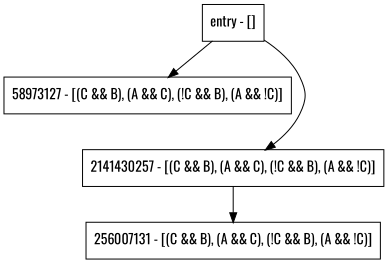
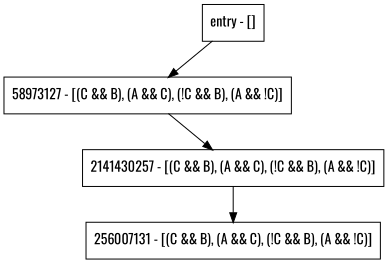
edge "entry - []" -> "2141430257 - [(C && B), (A && C), (!C && B), (A && !C)]": now "58973127 - [(C && B), (A && C), (!C && B), (A && !C)]" -> "2141430257 - [(C && B), (A && C), (!C && B), (A && !C)]"
